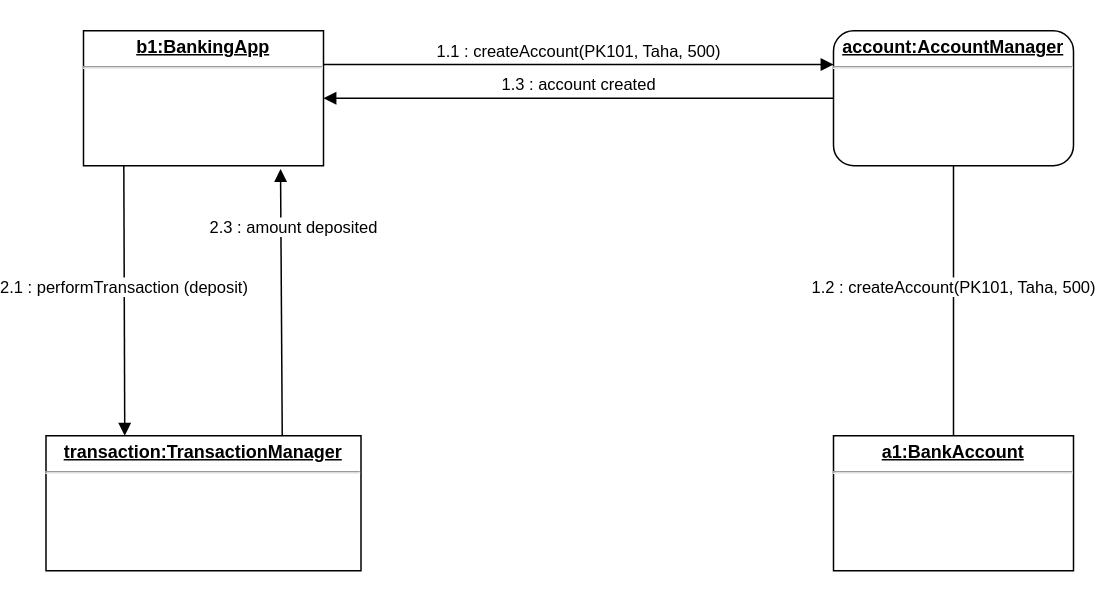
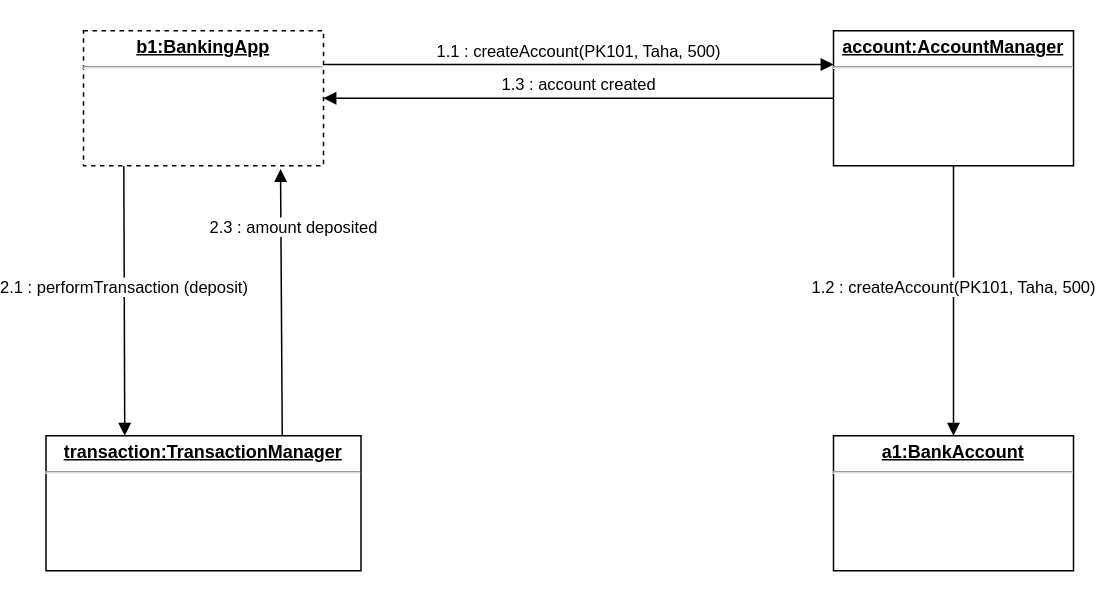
node "b1:BankingApp": style solid -> dashed
node "account:AccountManager": shape rounded rectangle -> rectangle
edge "account:AccountManager" -- "a1:BankAccount": arrowhead none -> block
